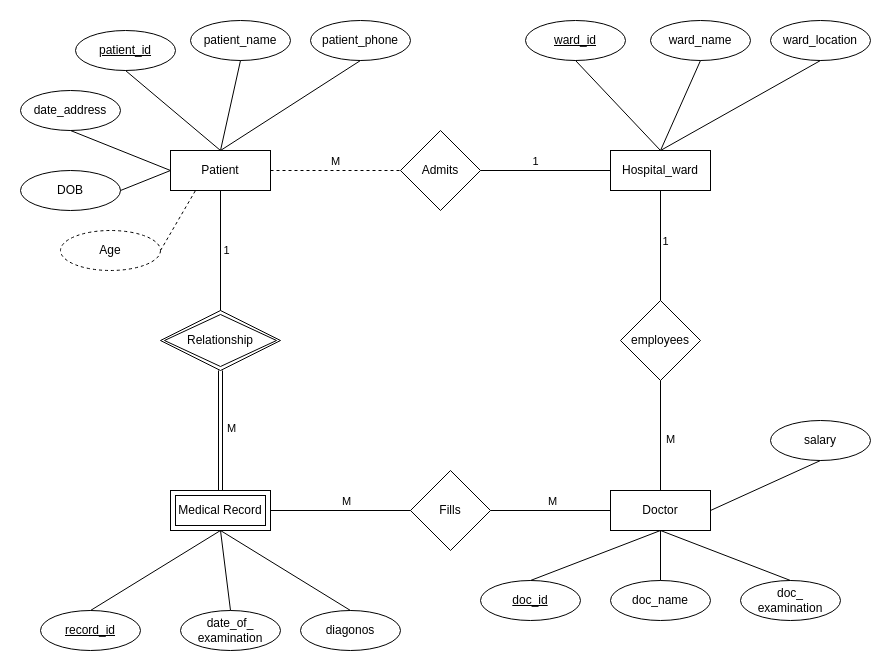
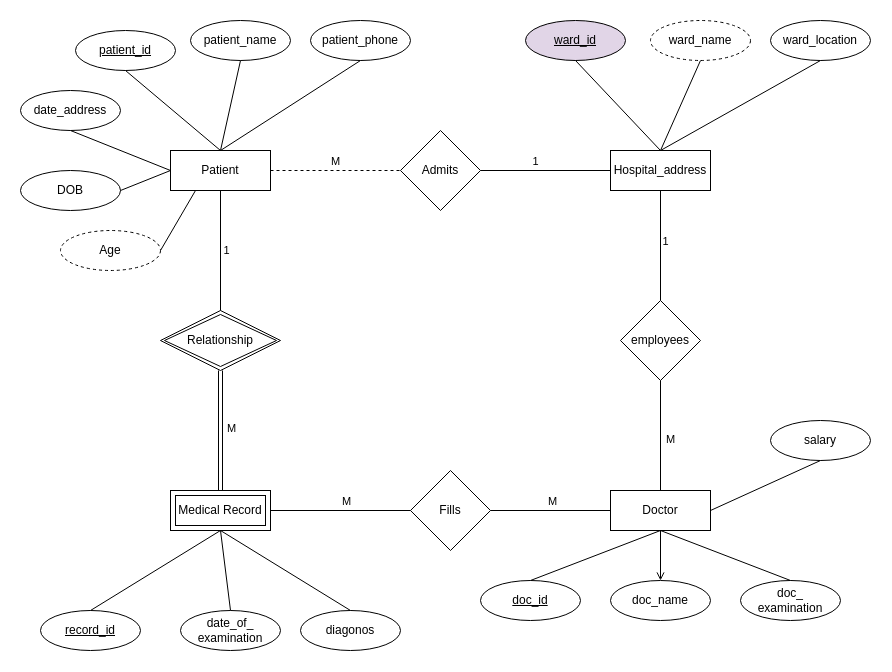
node "ward_id": fillcolor #ffffff -> #e1d5e7
node "ward_name": style solid -> dashed
node "Hospital_ward": label "Hospital_ward" -> "Hospital_address"
edge "Patient" -- "Age": style dashed -> solid
edge "Doctor" -- "doc_name": arrowhead none -> open
